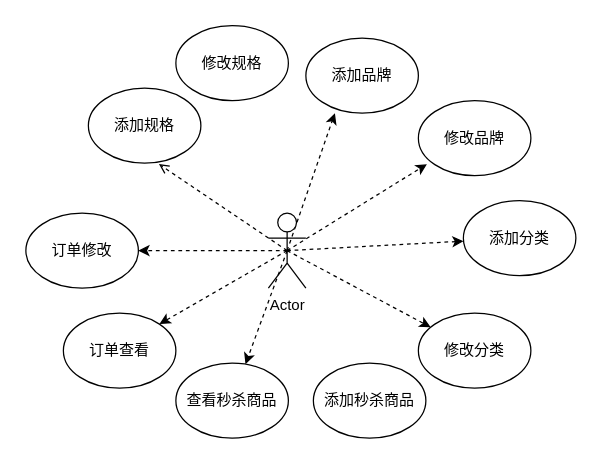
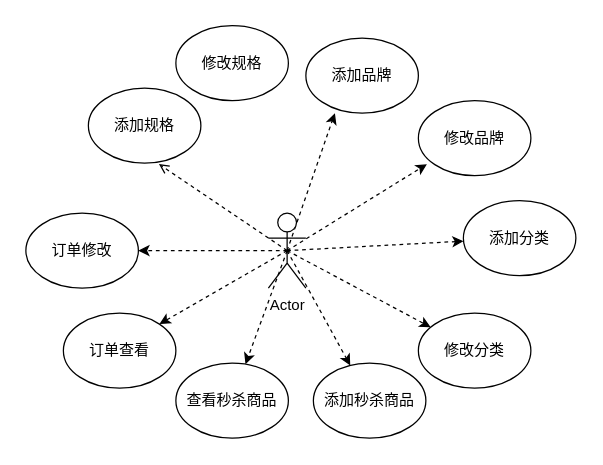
edge "Actor" -> "添加秒杀商品": added
